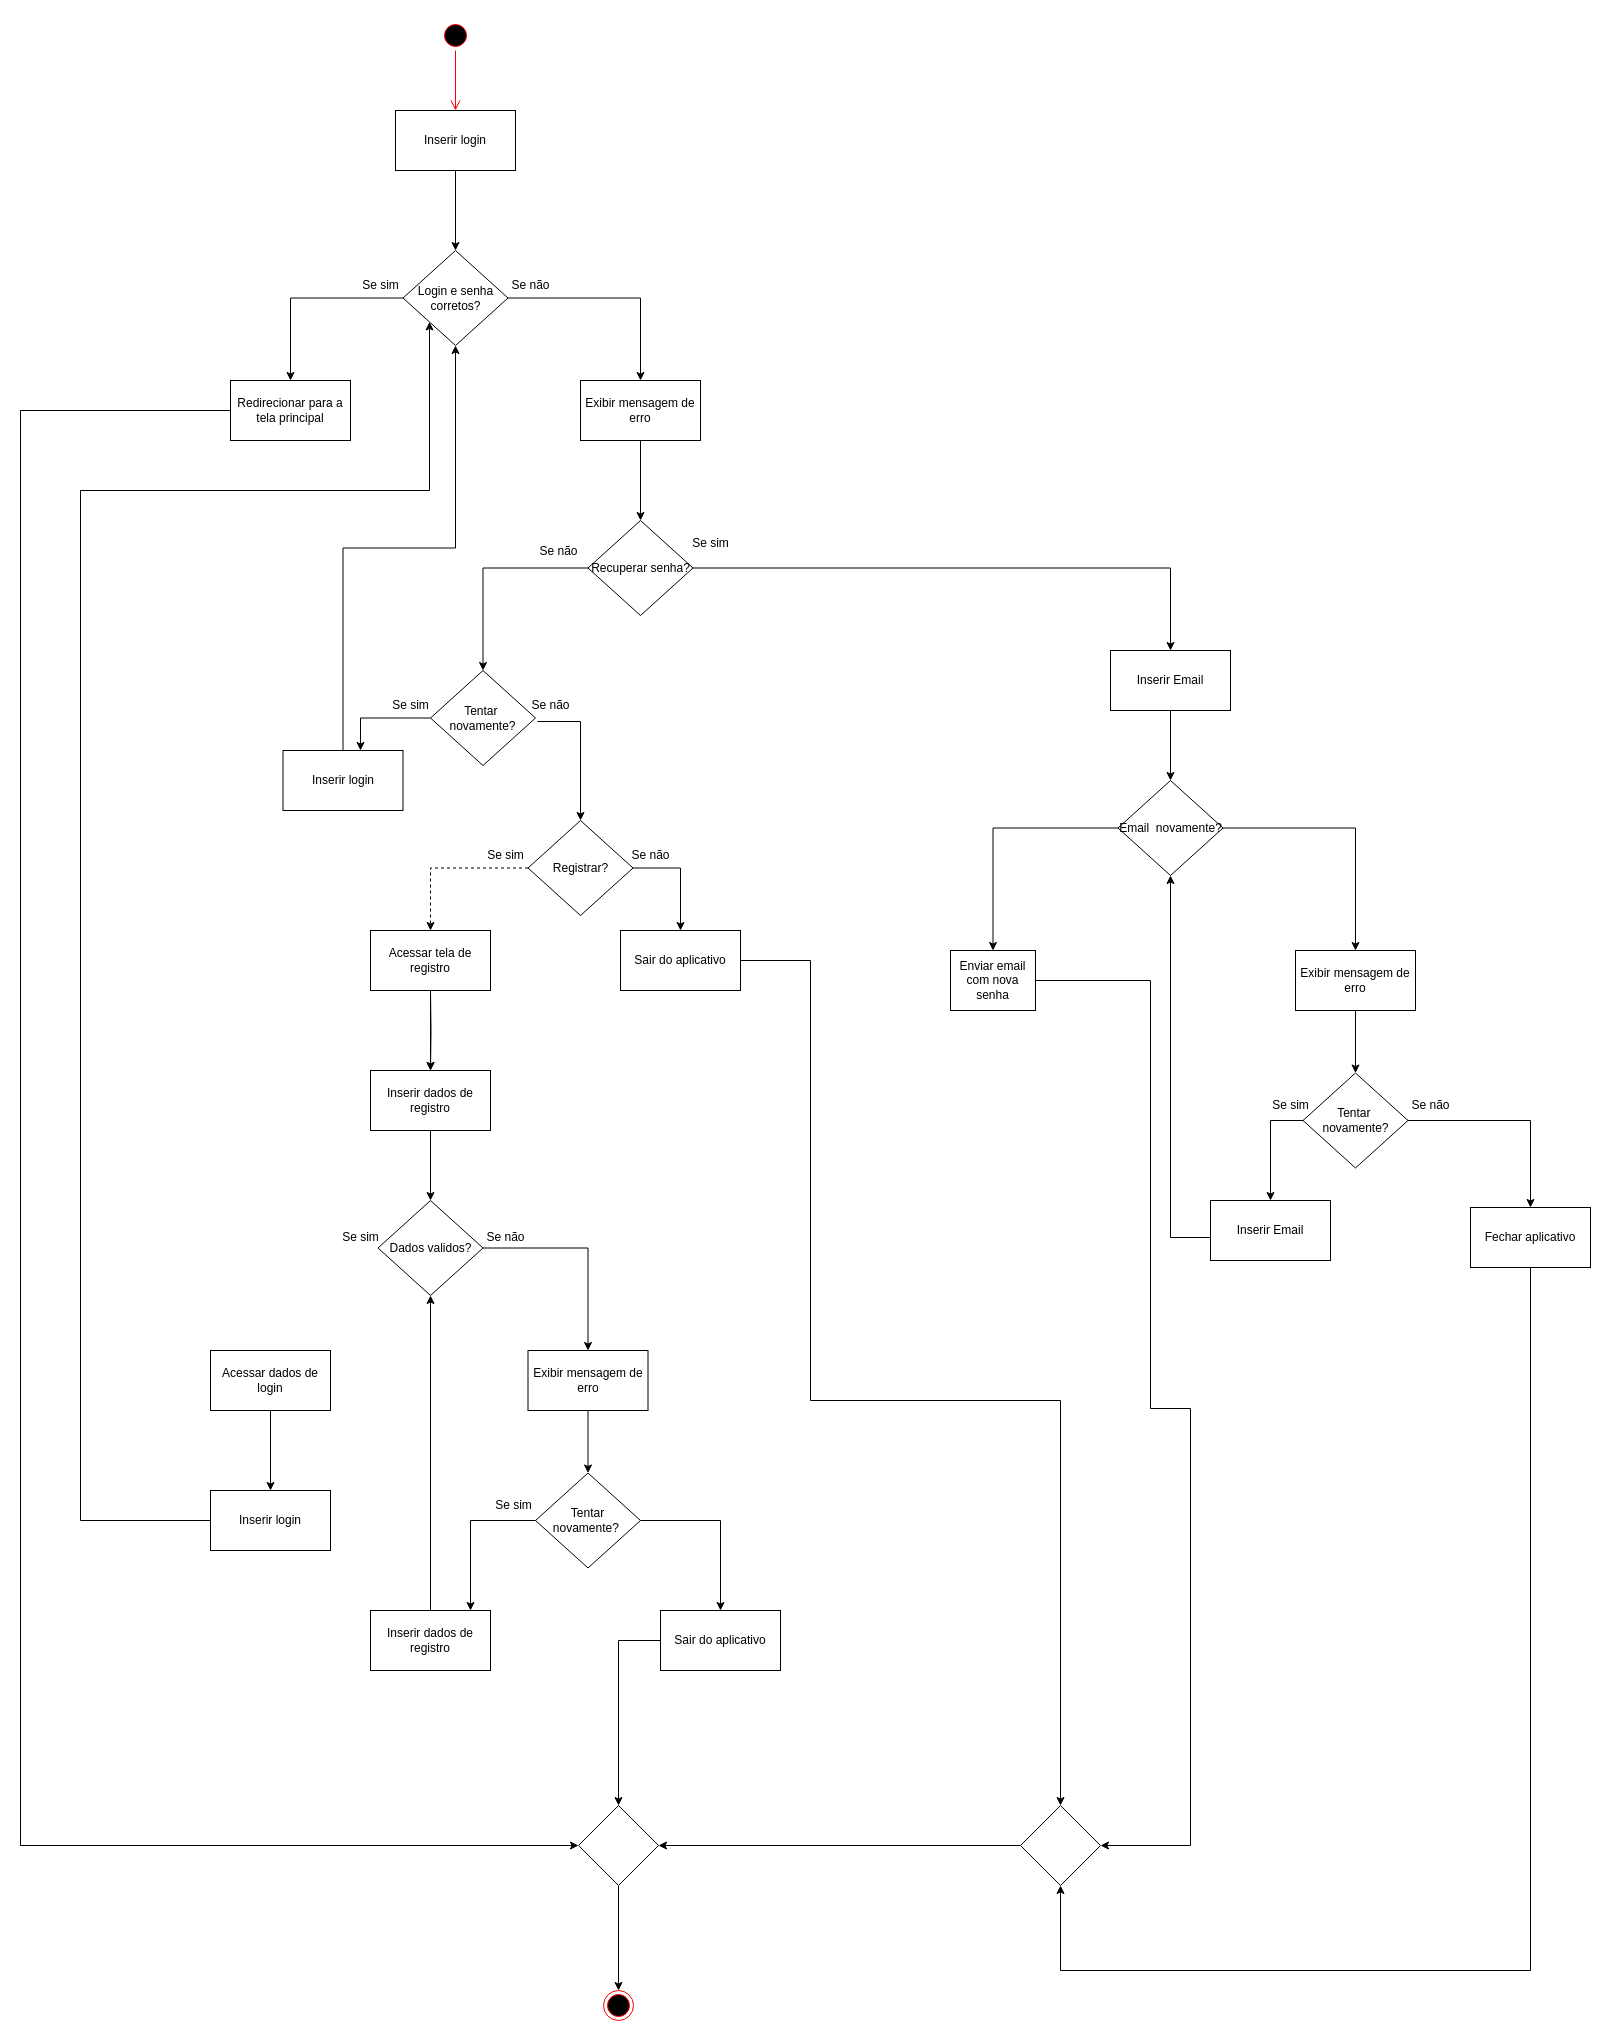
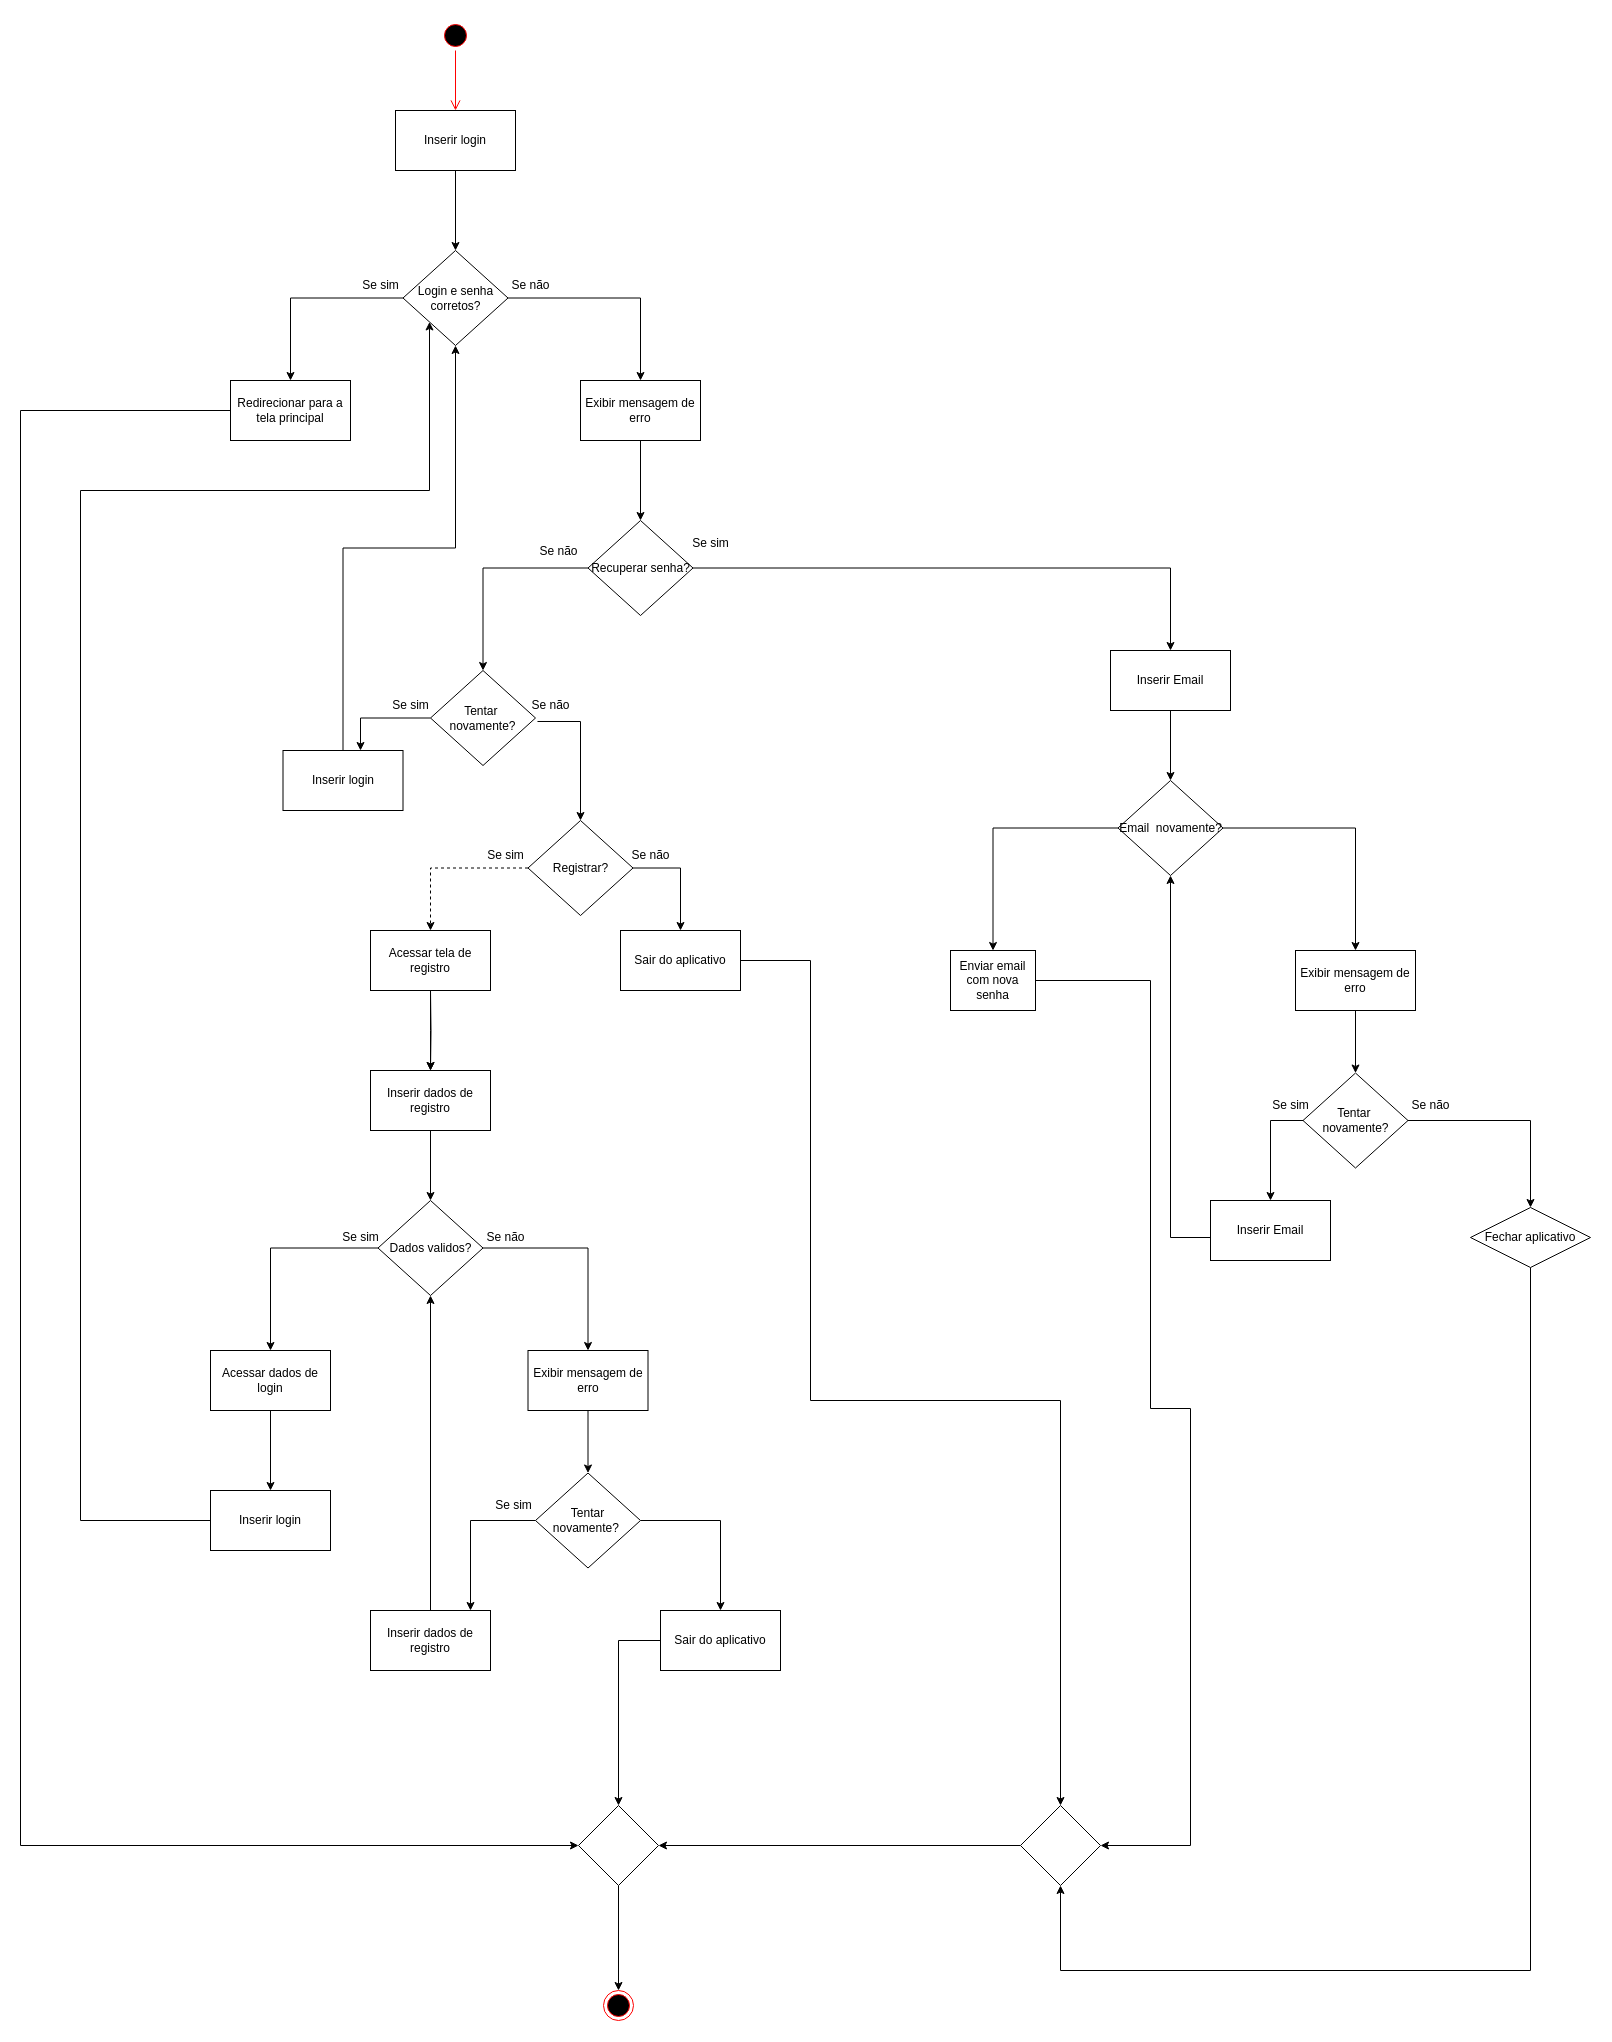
node "Fechar aplicativo": shape rectangle -> diamond
edge "Dados validos?" -> "Acessar dados de login": added
